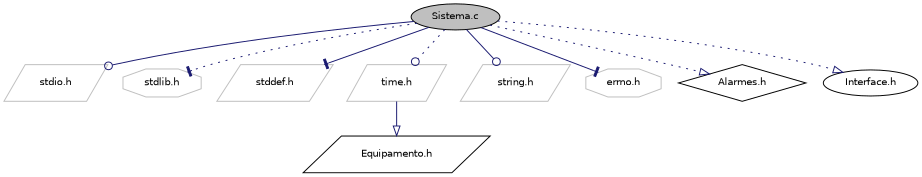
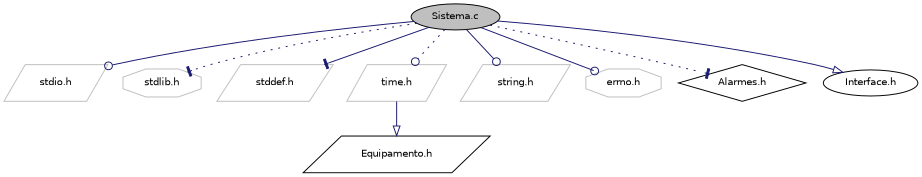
edge "Sistema.c" -> "Interface.h": style dotted -> solid
edge "Sistema.c" -> "Alarmes.h": arrowhead onormal -> tee
edge "Sistema.c" -> "errno.h": arrowhead tee -> odot
